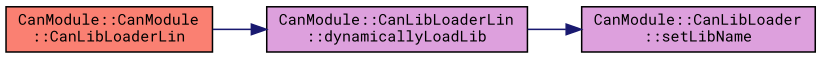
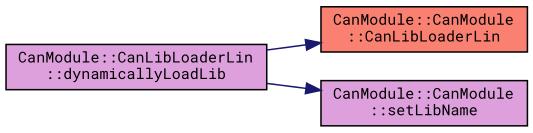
edge "CanModule::CanModule ::CanLibLoaderLin" -> "CanModule::CanLibLoaderLin ::dynamicallyLoadLib": reversed
node "CanModule::CanLibLoader ::setLibName": label "CanModule::CanLibLoader ::setLibName" -> "CanModule::CanModule ::setLibName"
